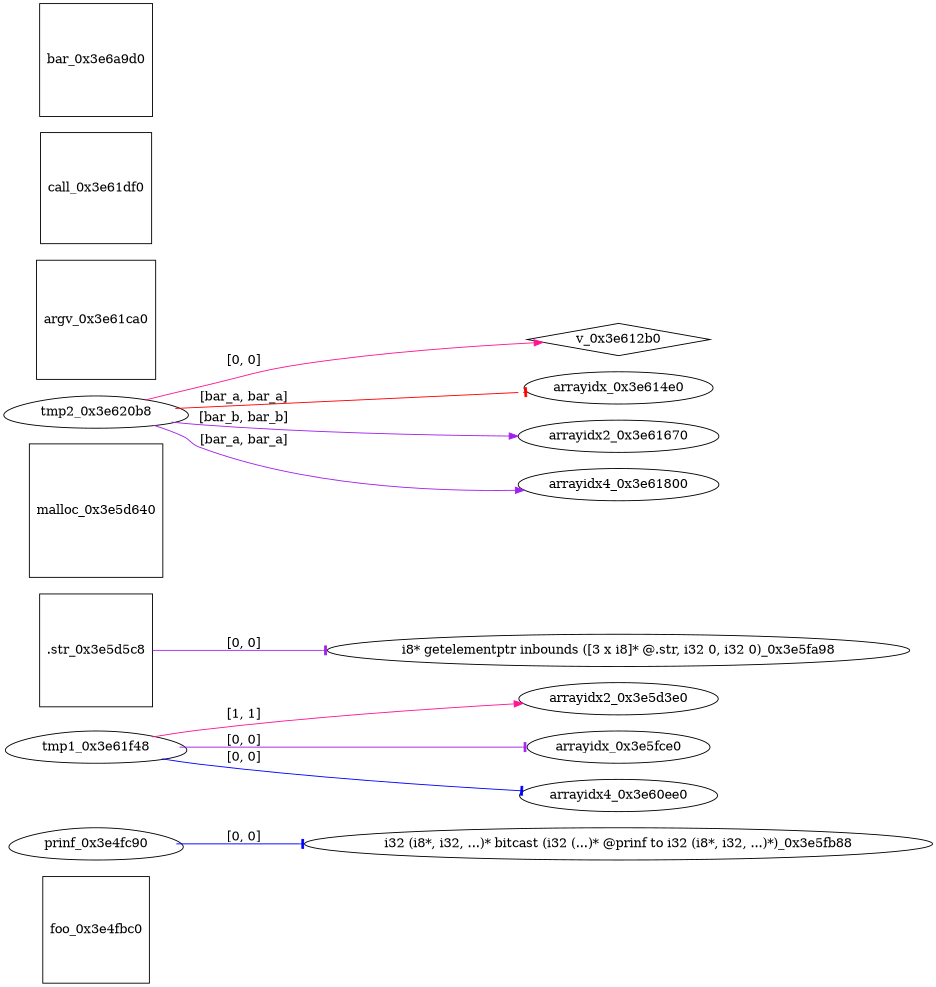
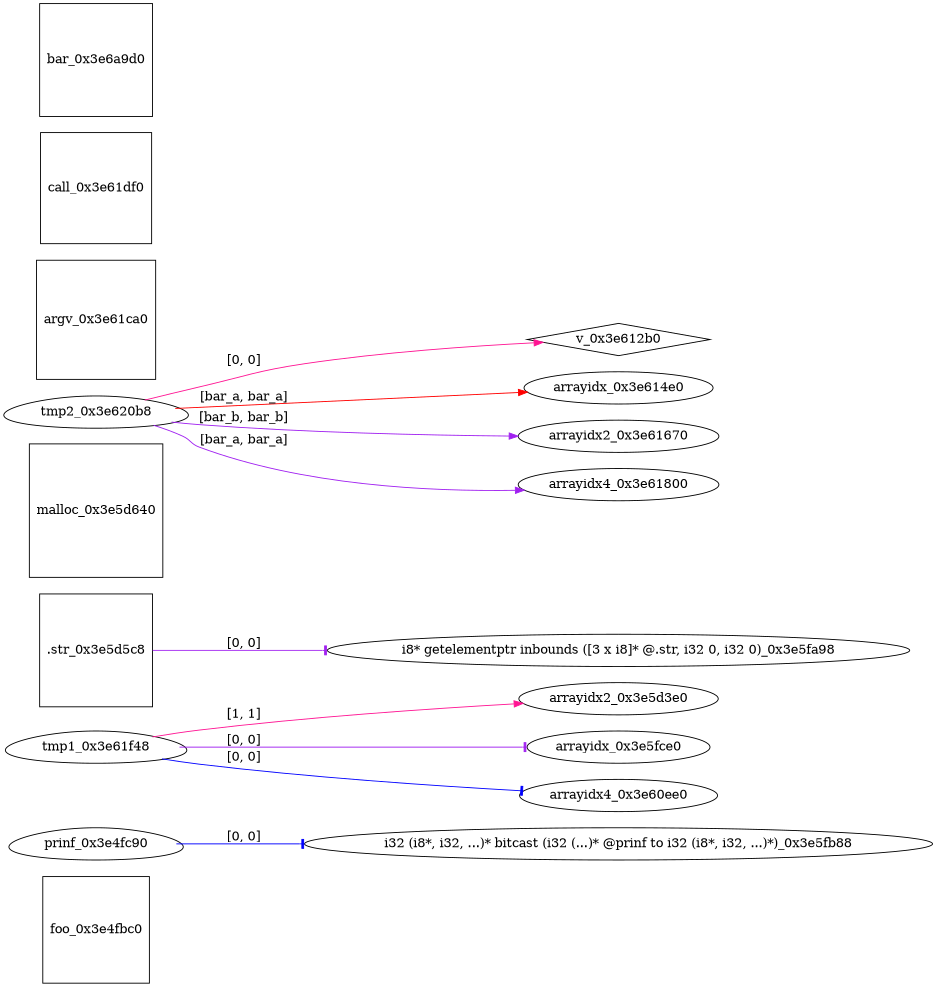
edge "tmp2_0x3e620b8" -> "arrayidx_0x3e614e0": arrowhead tee -> normal
